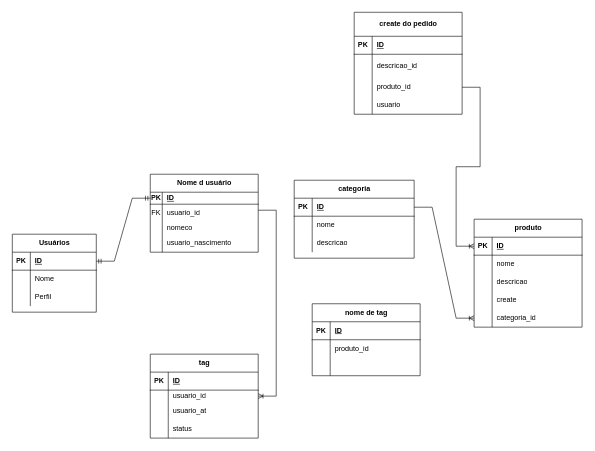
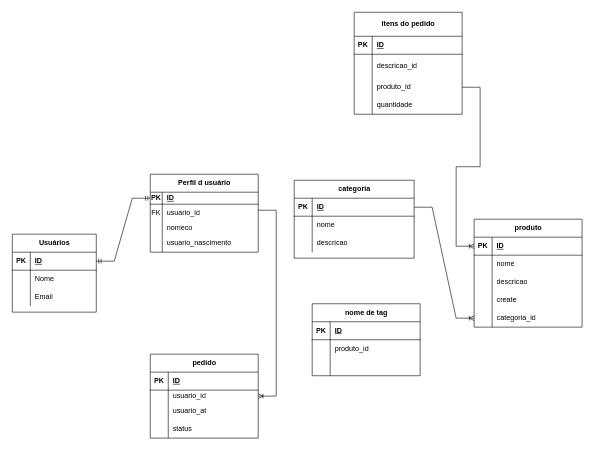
node "create do pedido": label "create do pedido" -> "itens do pedido"
node "usuario": label "usuario" -> "quantidade"
node "Nome d usuário": label "Nome d usuário" -> "Perfil d usuário"
node "Perfil": label "Perfil" -> "Email"
node "tag": label "tag" -> "pedido"
